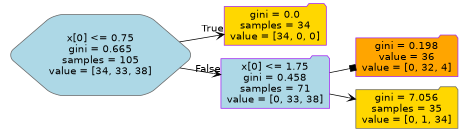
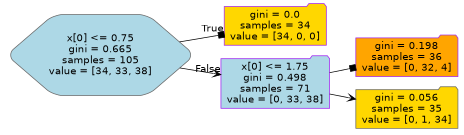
edge "x[0] <= 0.75 gini = 0.665 samples = 105 value = [34, 33, 38]" -> "gini = 0.0 samples = 34 value = [34, 0, 0]": arrowhead vee -> box
node "gini = 0.198 value = 36 value = [0, 32, 4]": label "gini = 0.198 value = 36 value = [0, 32, 4]" -> "gini = 0.198 samples = 36 value = [0, 32, 4]"
node "x[0] <= 1.75 gini = 0.458 samples = 71 value = [0, 33, 38]": label "x[0] <= 1.75 gini = 0.458 samples = 71 value = [0, 33, 38]" -> "x[0] <= 1.75 gini = 0.498 samples = 71 value = [0, 33, 38]"
node "gini = 7.056 samples = 35 value = [0, 1, 34]": label "gini = 7.056 samples = 35 value = [0, 1, 34]" -> "gini = 0.056 samples = 35 value = [0, 1, 34]"
